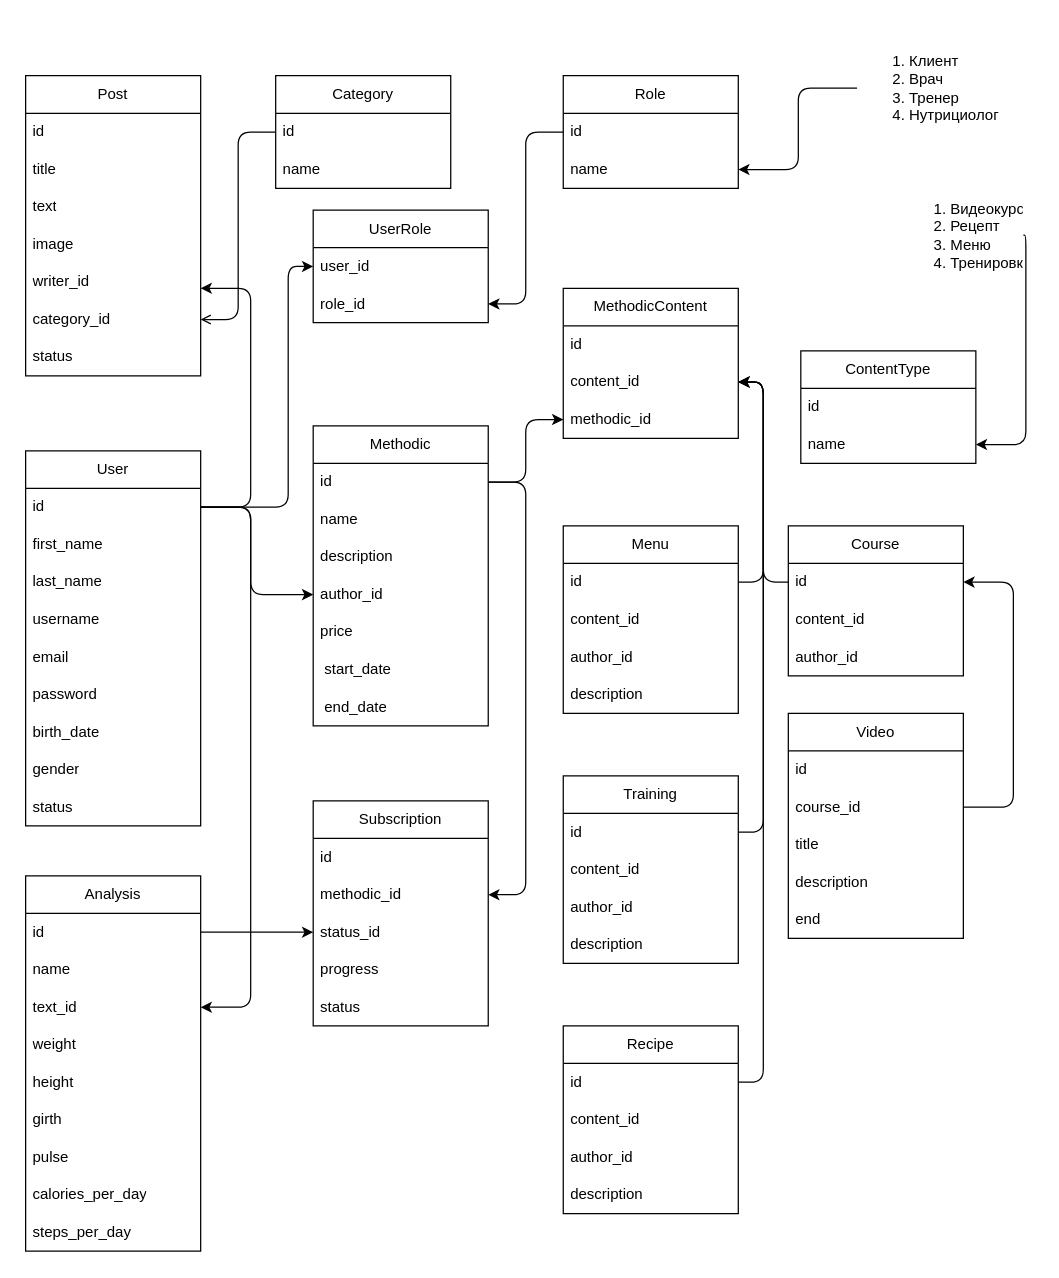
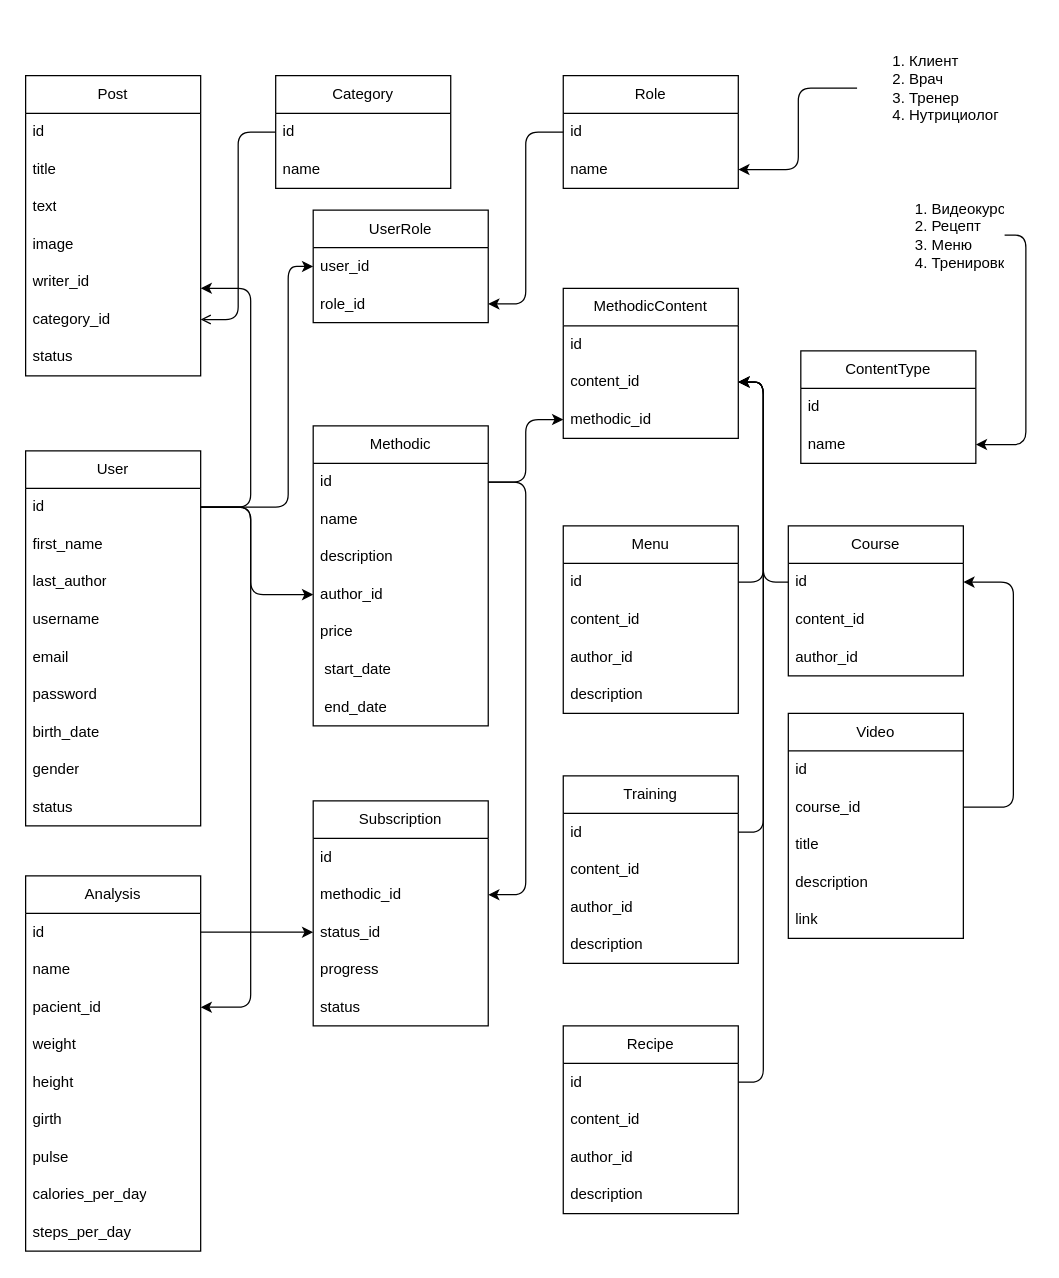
node "Видеокурс Рецепт Меню Тренировки": moved (961, 235) -> (942, 235)
node "last_name": label "last_name" -> "last_author"
node "end": label "end" -> "link"
node "text_id": label "text_id" -> "pacient_id"
